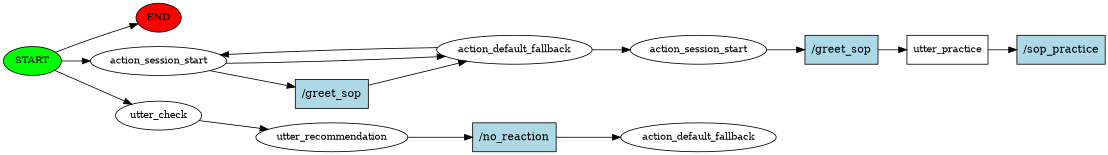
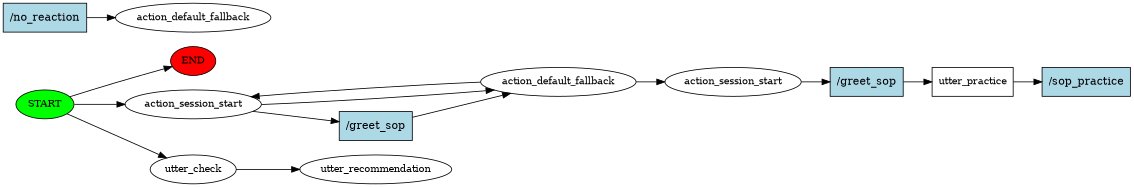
edge "utter_recommendation" -> "/no_reaction": removed
